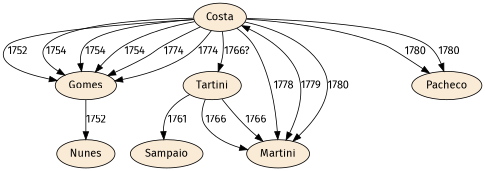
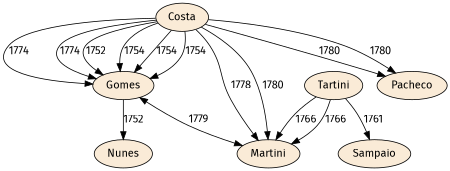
edge "Costa" -> "Tartini": removed, label "1766?"
edge "Costa" -- "Martini": now "Gomes" -- "Martini"
